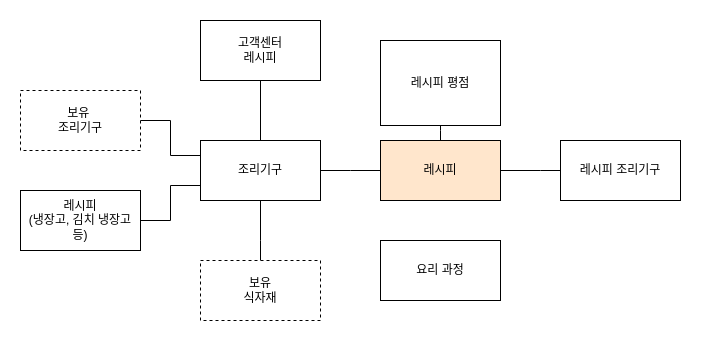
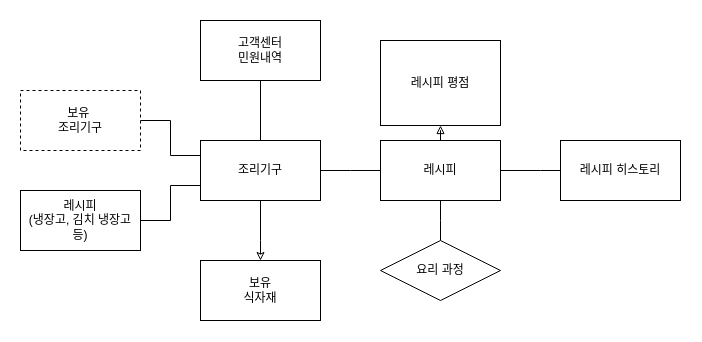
node "고객센터 레시피": label "고객센터 레시피" -> "고객센터 민원내역"
edge "레시피 평점" -- "레시피": arrowhead none -> block
node "레시피": fillcolor #ffe6cc -> #ffffff
node "레시피 조리기구": label "레시피 조리기구" -> "레시피 히스토리"
edge "레시피" -- "요리 과정": added
edge "조리기구" -- "보유 식자재": arrowhead none -> classic
node "요리 과정": shape rectangle -> diamond
node "보유 식자재": style dashed -> solid
